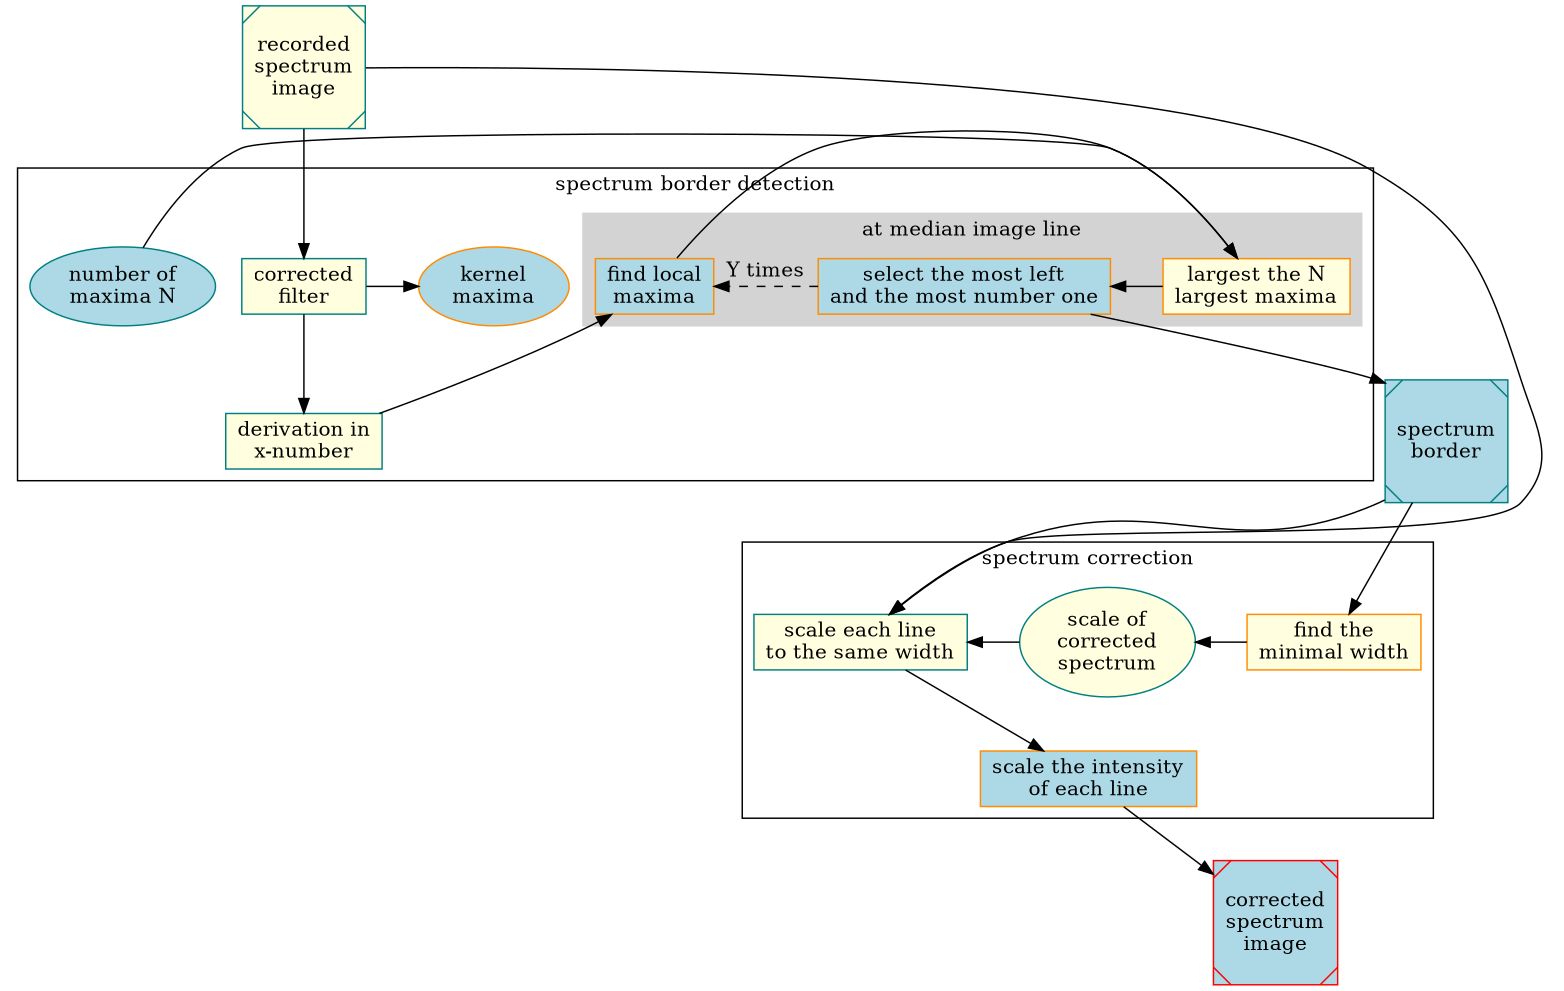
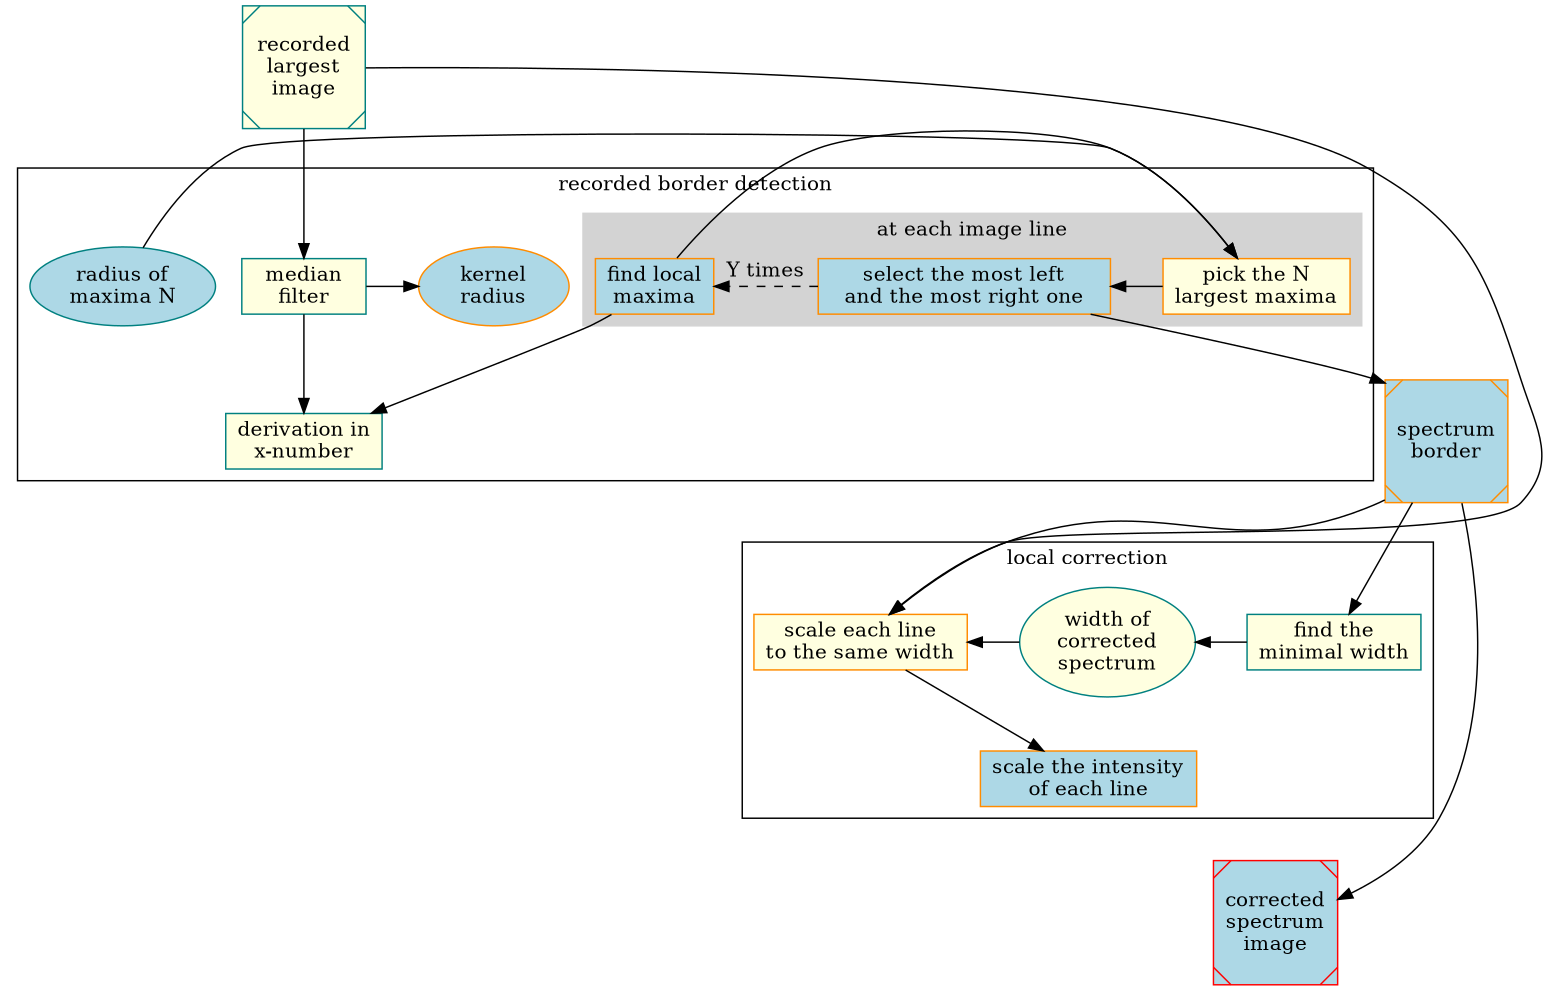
node "recorded spectrum image": label "recorded spectrum image" -> "recorded largest image"
cluster "spectrum border detection": label "spectrum border detection" -> "recorded border detection"
cluster "at median image line": label "at median image line" -> "at each image line"
node "number of maxima N": label "number of maxima N" -> "radius of maxima N"
node "corrected filter": label "corrected filter" -> "median filter"
node "kernel maxima": label "kernel maxima" -> "kernel radius"
node "select the most left and the most number one": label "select the most left and the most number one" -> "select the most left and the most right one"
node "largest the N largest maxima": label "largest the N largest maxima" -> "pick the N largest maxima"
edge "derivation in x-number" -> "find local maxima": reversed
node "spectrum border": color teal -> darkorange
cluster "spectrum correction": label "spectrum correction" -> "local correction"
node "scale each line to the same width": color teal -> darkorange
node "scale of corrected spectrum": label "scale of corrected spectrum" -> "width of corrected spectrum"
node "find the minimal width": color darkorange -> teal
edge "scale the intensity of each line" -> "corrected spectrum image": now "spectrum border" -> "corrected spectrum image"
